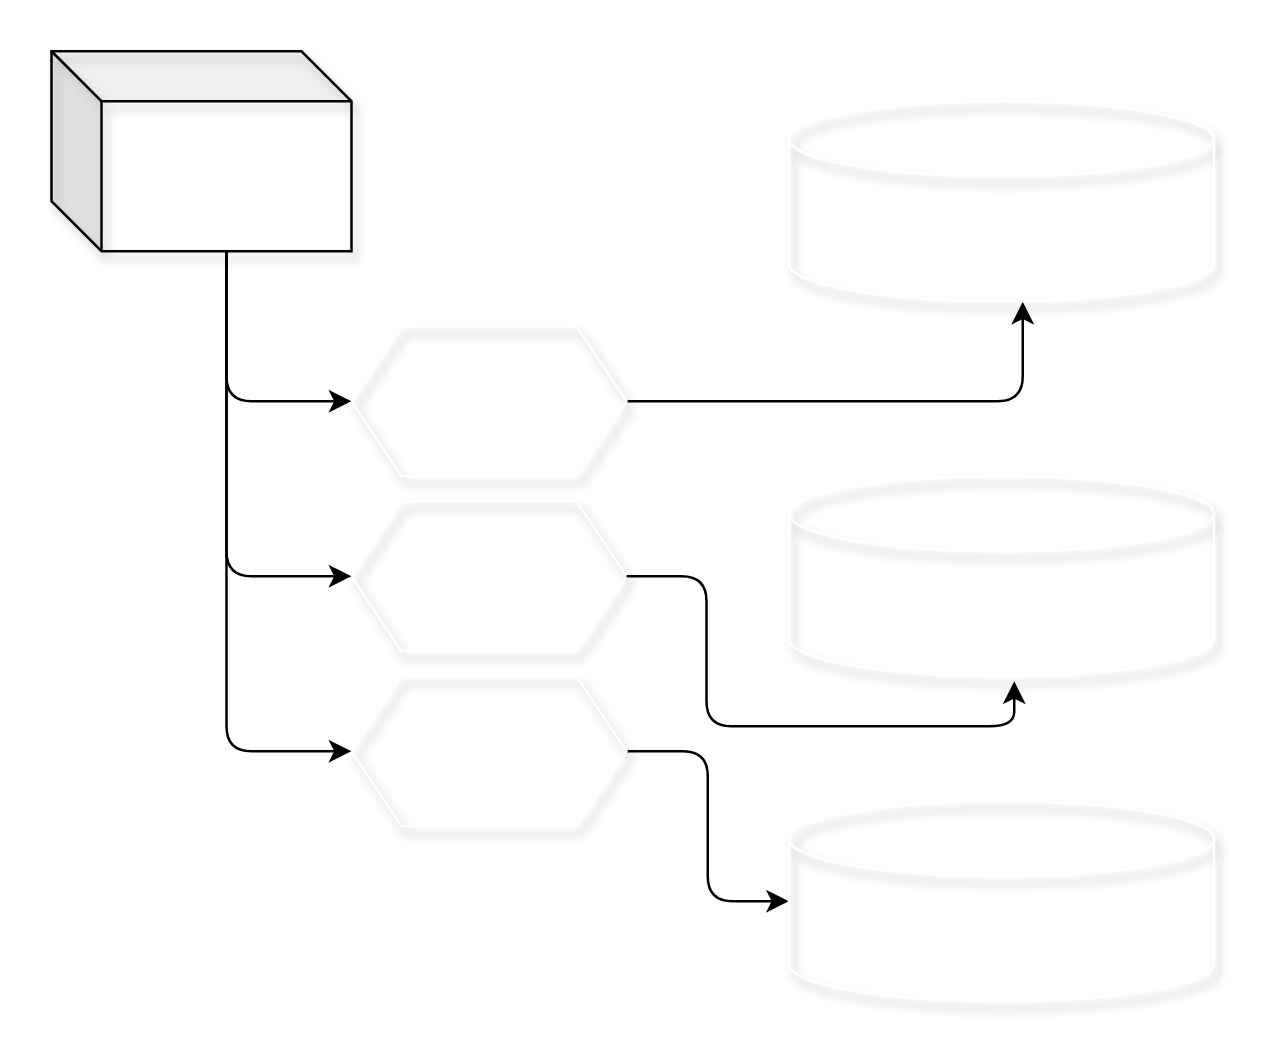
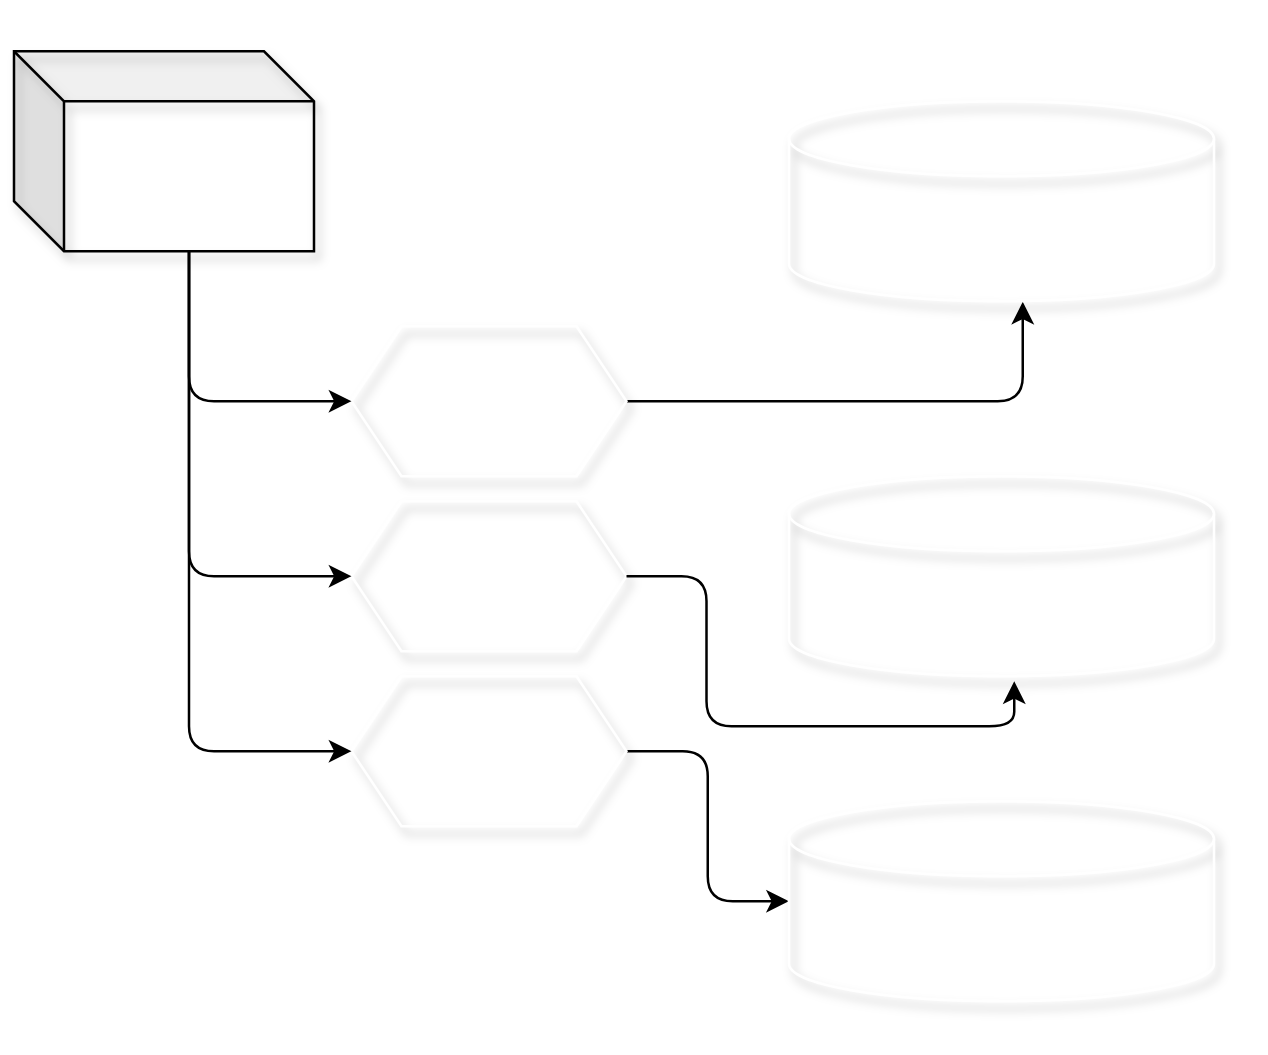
node "База": moved (201, 151) -> (164, 151)
